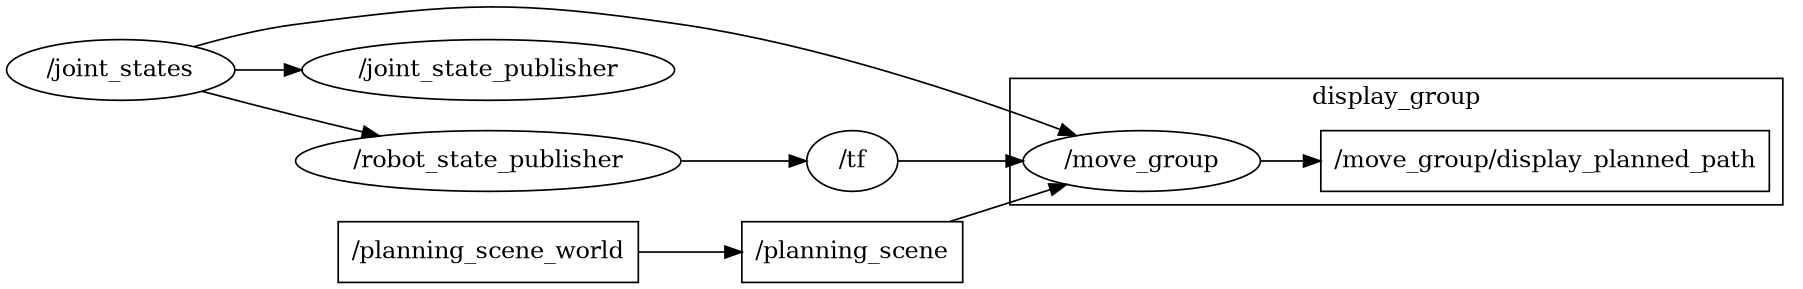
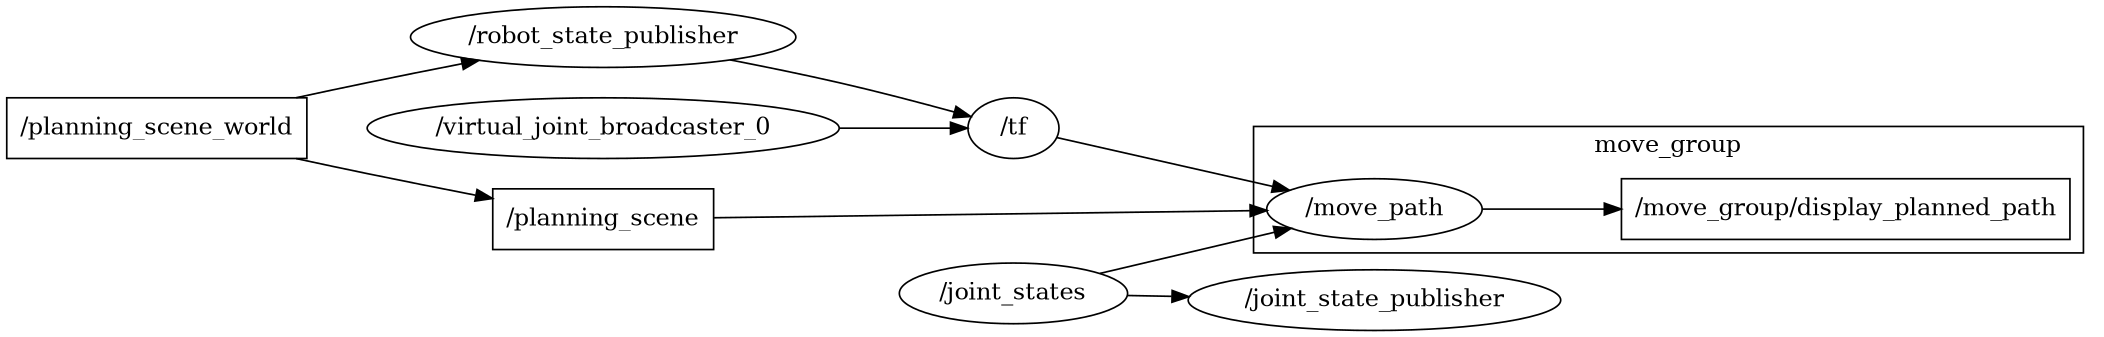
cluster "display_group": label "display_group" -> "move_group"
edge "/joint_states" -> "/robot_state_publisher": now "/planning_scene_world" -> "/robot_state_publisher"
node "/virtual_joint_broadcaster_0": added
node "/move_group": label "/move_group" -> "/move_path"
